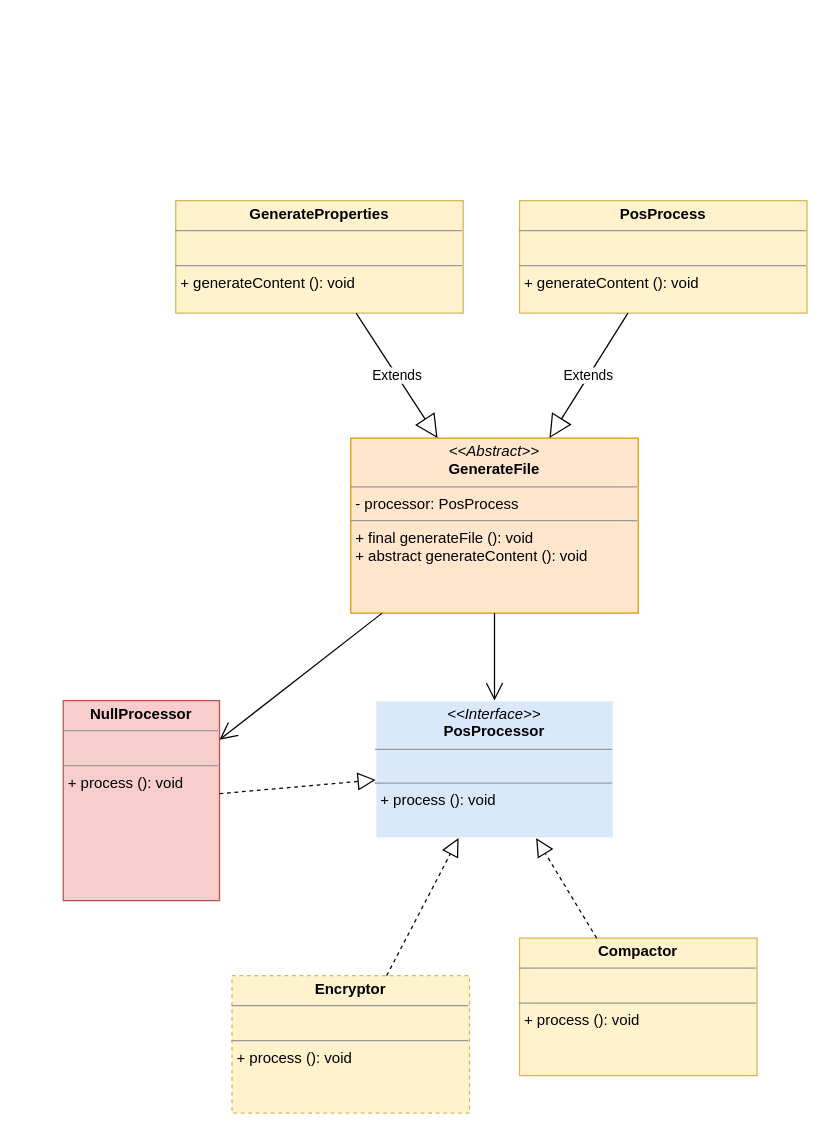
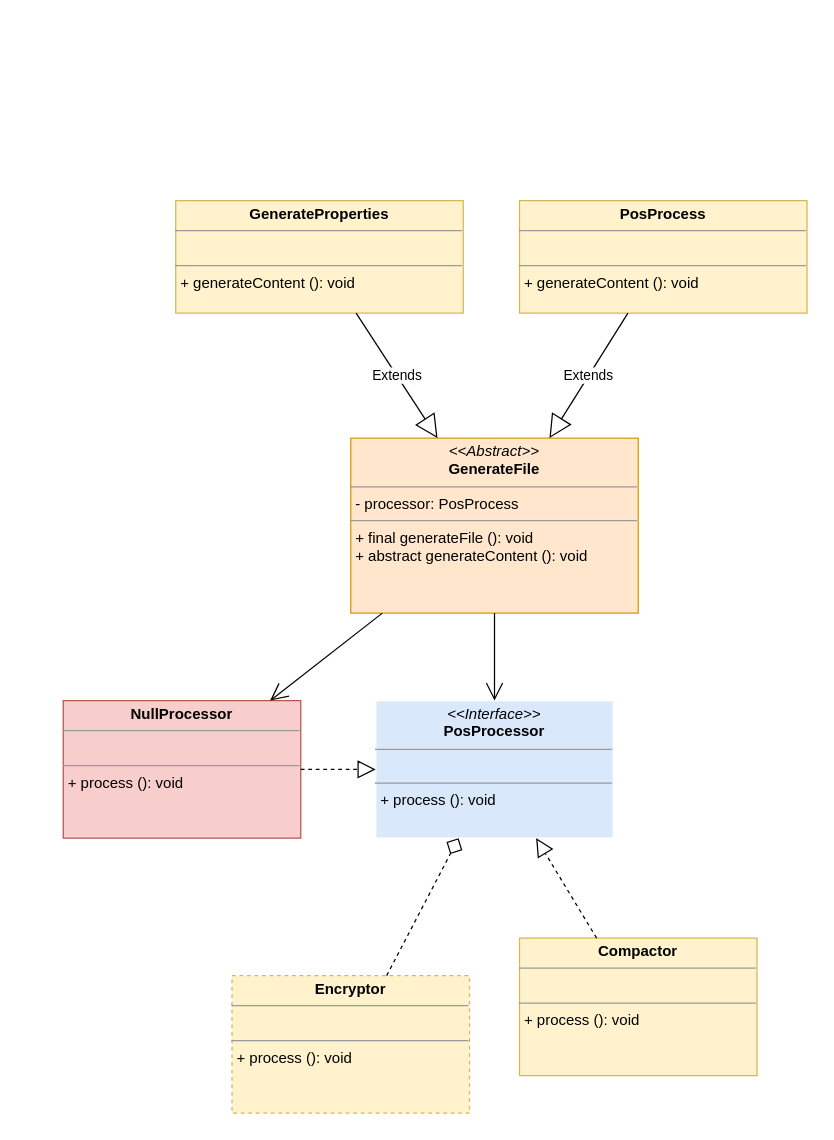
node "NullProcessor + process (): void": size 156x200 -> 238x138
edge "Encryptor + process (): void" -> "<<Interface>> PosProcessor + process (): void": arrowhead block -> diamond
